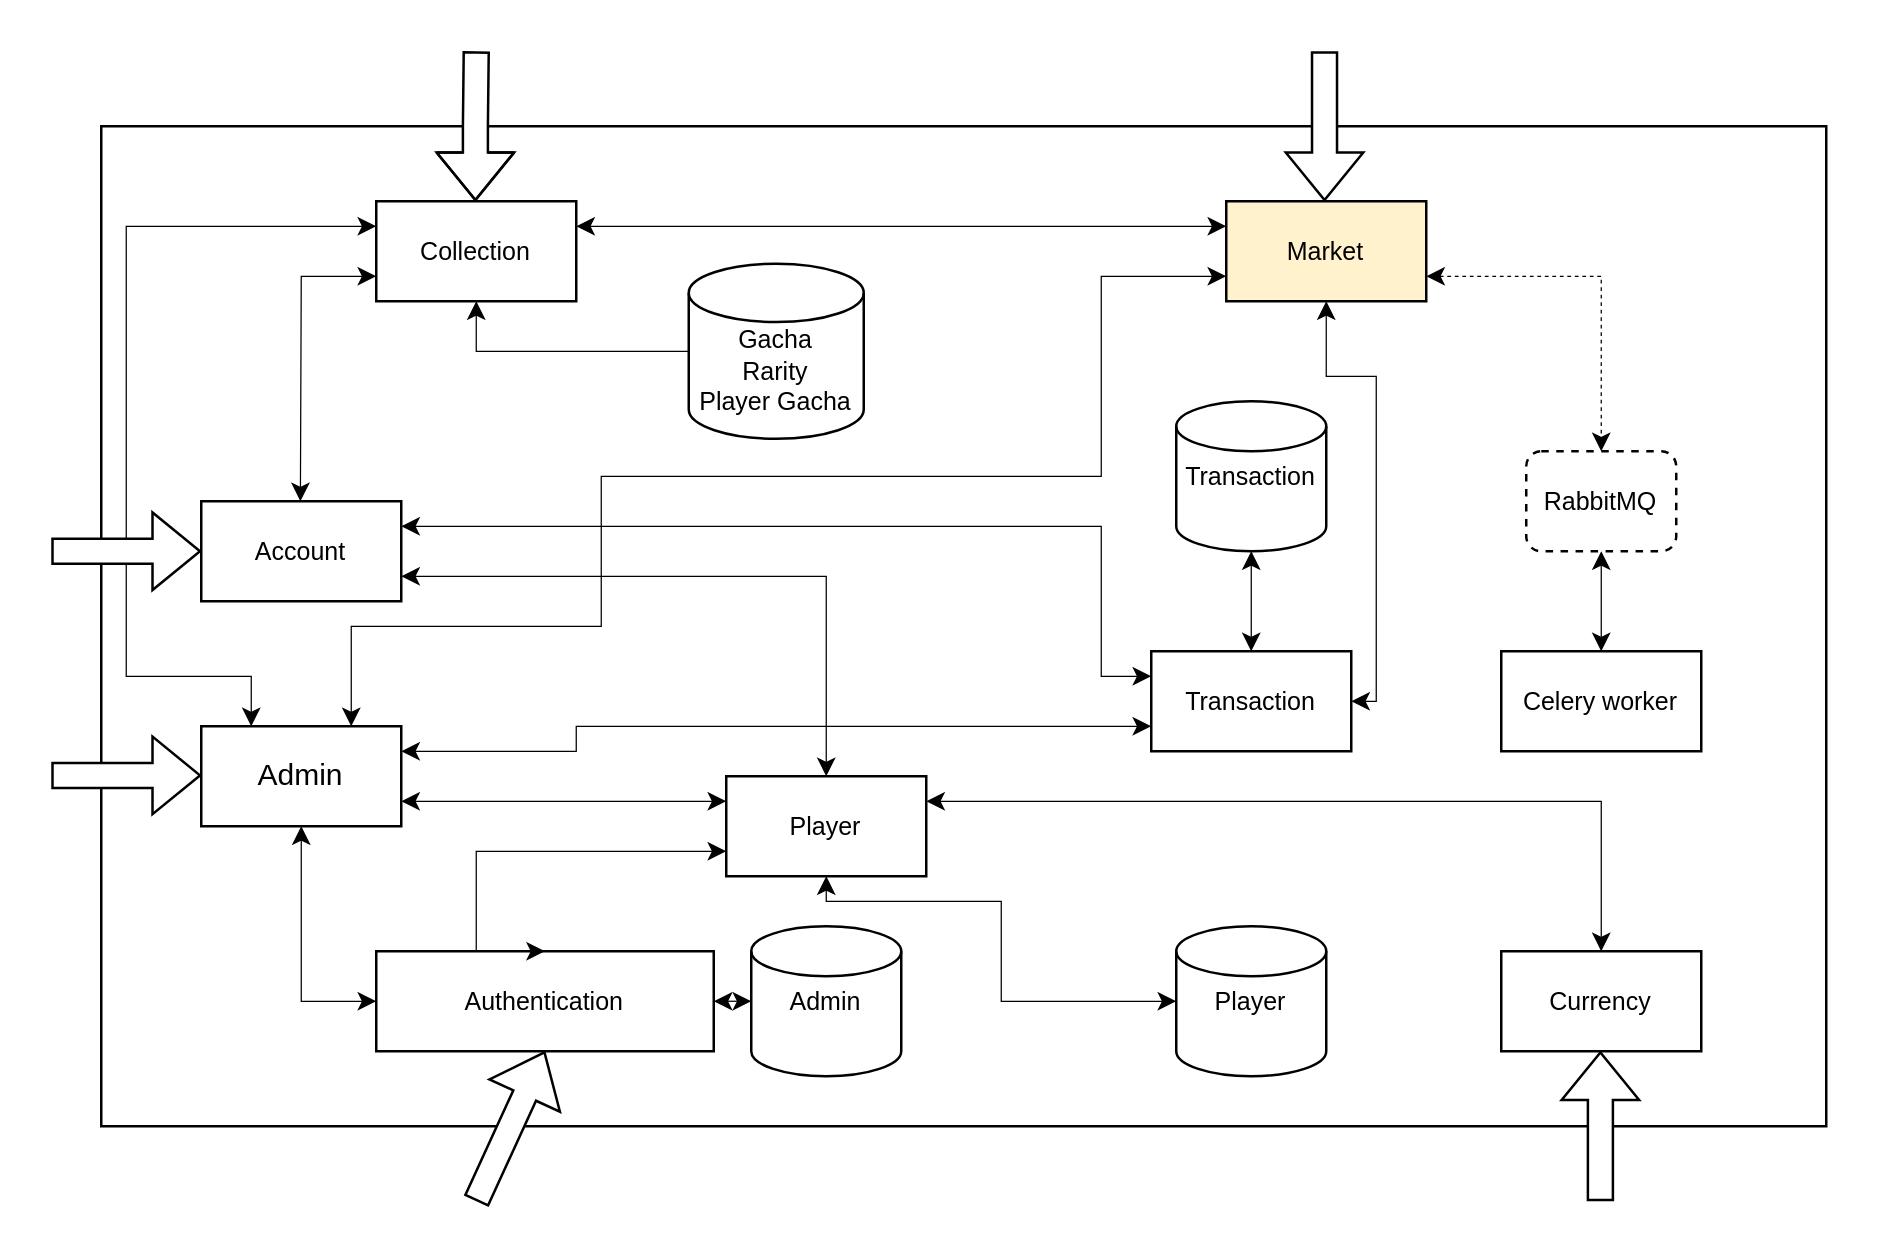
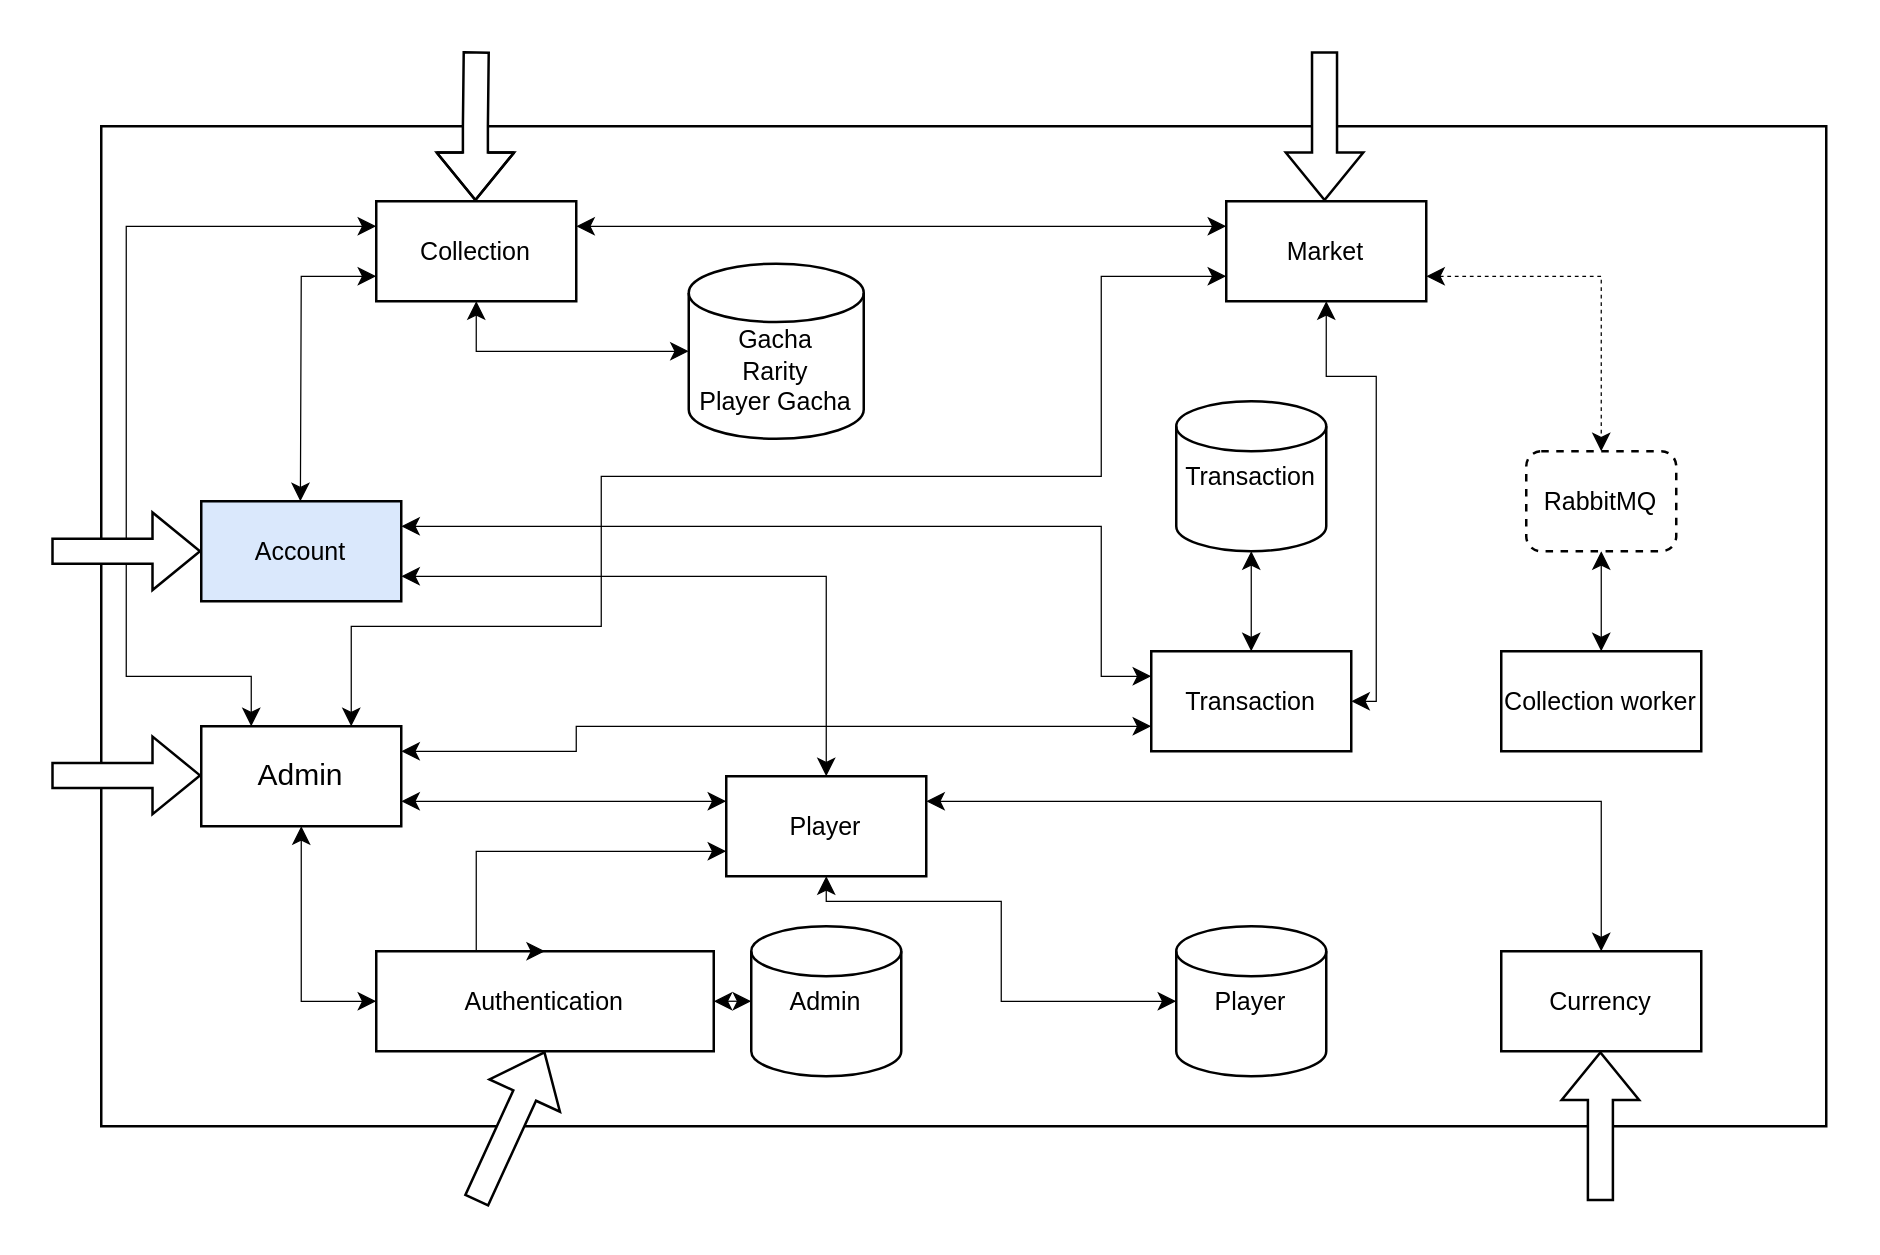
node "Market": fillcolor #fff2cc -> #ffffff
edge "Gacha Rarity Player Gacha" -> "Collection": arrowhead none -> classic
node "Account": fillcolor #ffffff -> #dae8fc
node "Celery worker": label "Celery worker" -> "Collection worker"
